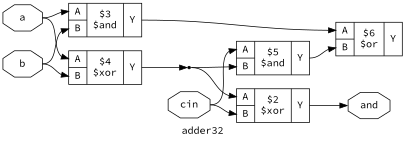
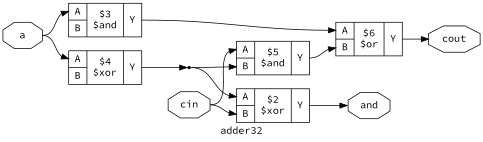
node "cout": added
node "b": removed
